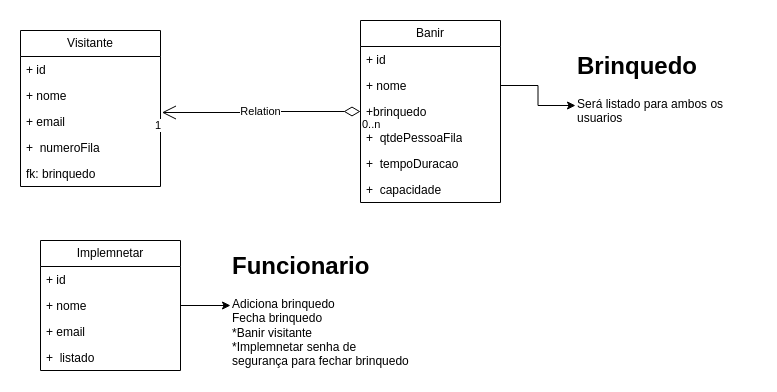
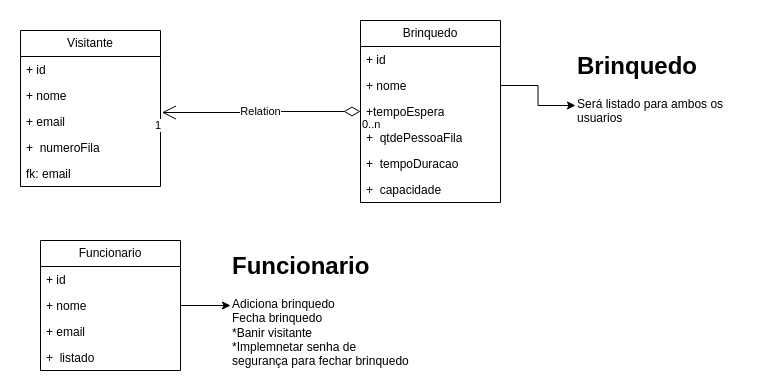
node "Banir": label "Banir" -> "Brinquedo"
node "+brinquedo": label "+brinquedo" -> "+tempoEspera"
node "fk: brinquedo": label "fk: brinquedo" -> "fk: email"
node "Implemnetar": label "Implemnetar" -> "Funcionario"
